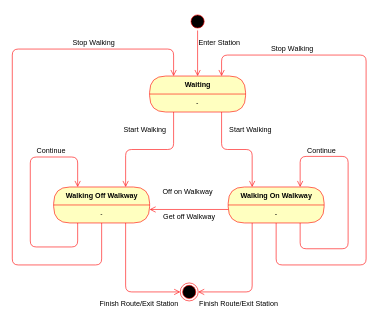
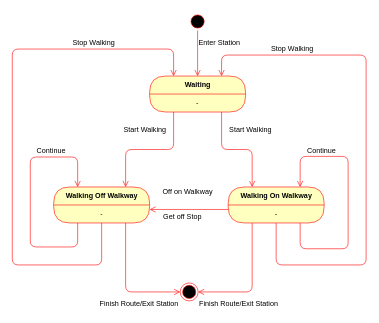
node "Get off Walkway": label "Get off Walkway" -> "Get off Stop"
